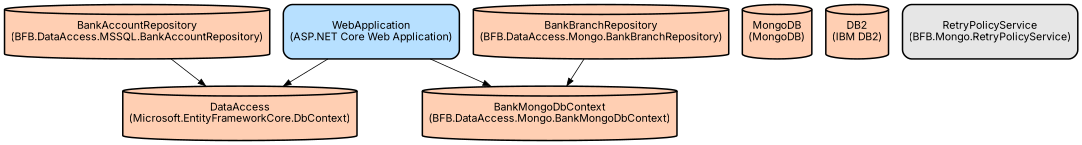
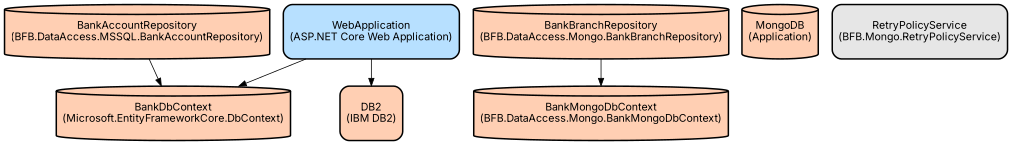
node "MongoDB (MongoDB)": label "MongoDB (MongoDB)" -> "MongoDB (Application)"
node "DB2 (IBM DB2)": shape cylinder -> box
edge "WebApplication (ASP.NET Core Web Application)" -> "BankMongoDbContext (BFB.DataAccess.Mongo.BankMongoDbContext)": now "WebApplication (ASP.NET Core Web Application)" -> "DB2 (IBM DB2)"
node "DataAccess (Microsoft.EntityFrameworkCore.DbContext)": label "DataAccess (Microsoft.EntityFrameworkCore.DbContext)" -> "BankDbContext (Microsoft.EntityFrameworkCore.DbContext)"
